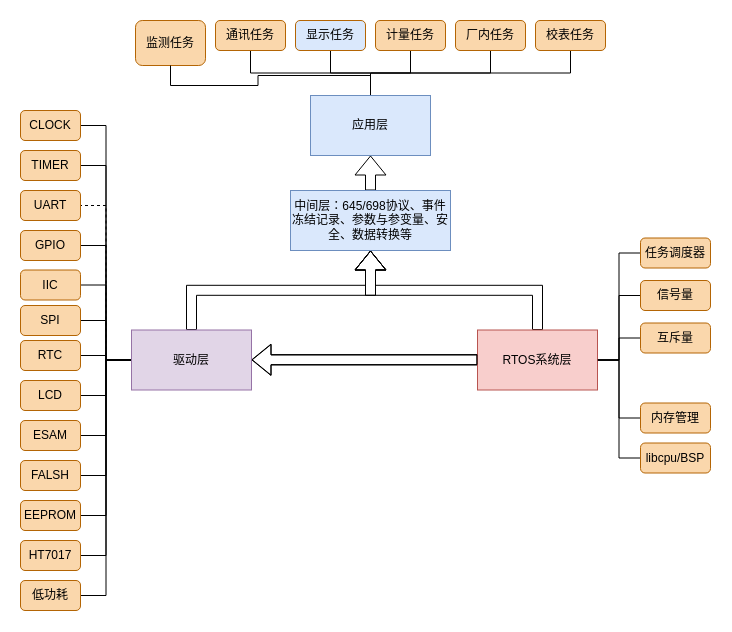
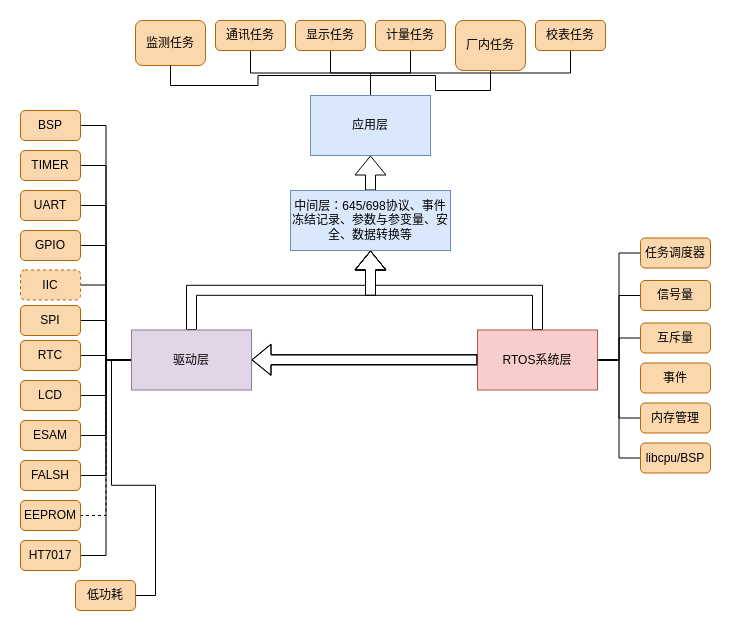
node "显示任务": fillcolor #dae8fc -> #fad7ac
node "厂内任务": size 70x30 -> 70x50
node "CLOCK": label "CLOCK" -> "BSP"
edge "UART" -- "驱动层": style dashed -> solid
node "IIC": style solid -> dashed
node "事件": added
edge "驱动层" -- "EEPROM": style solid -> dashed
node "低功耗": moved (51, 596) -> (106, 596)
